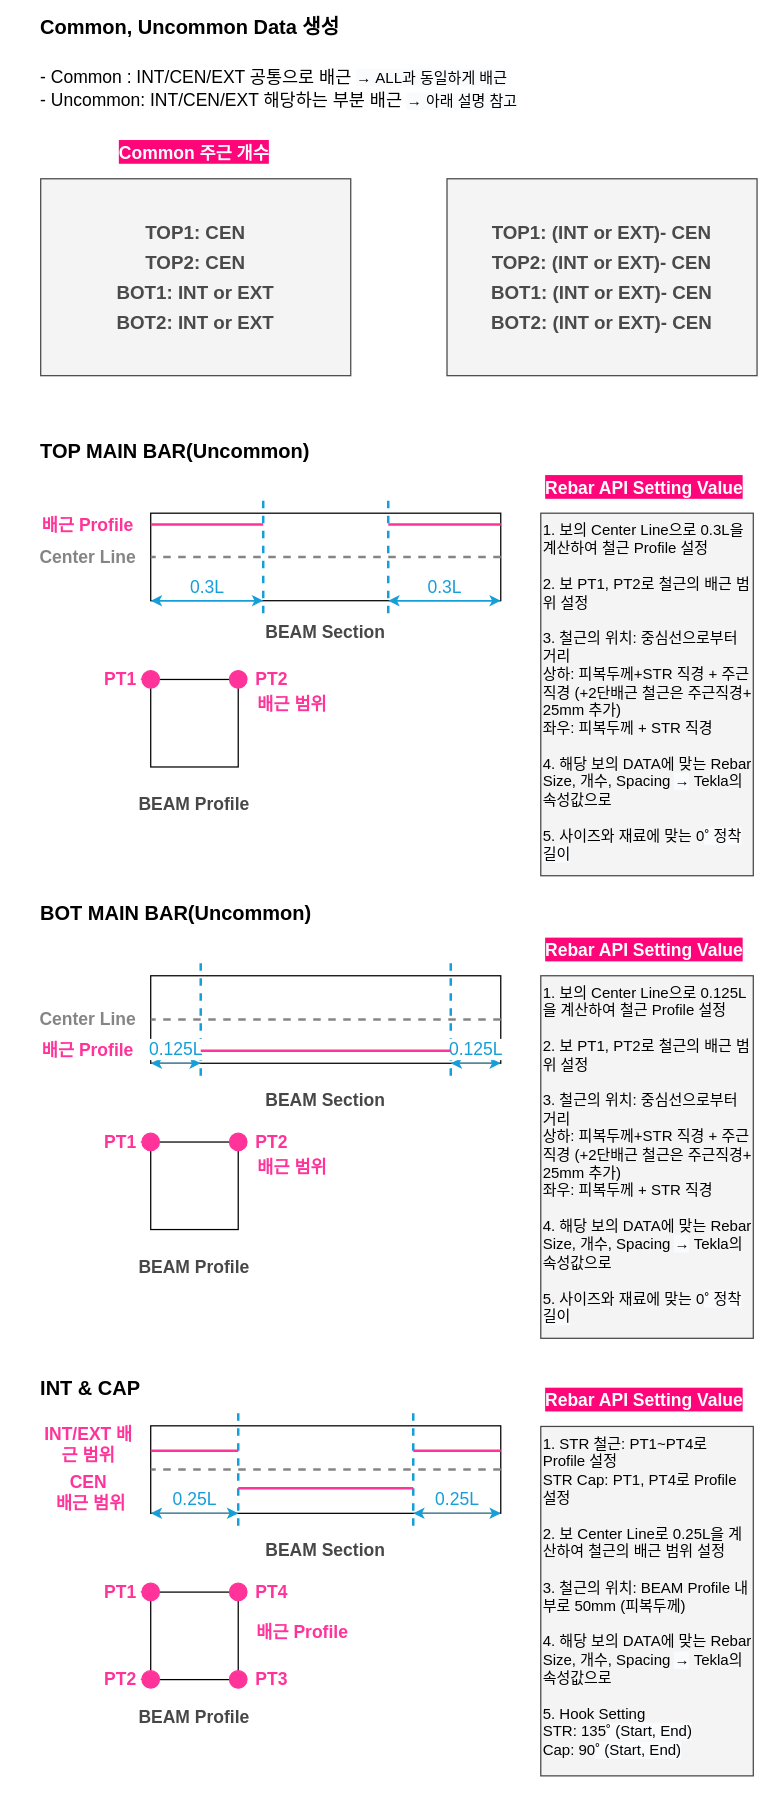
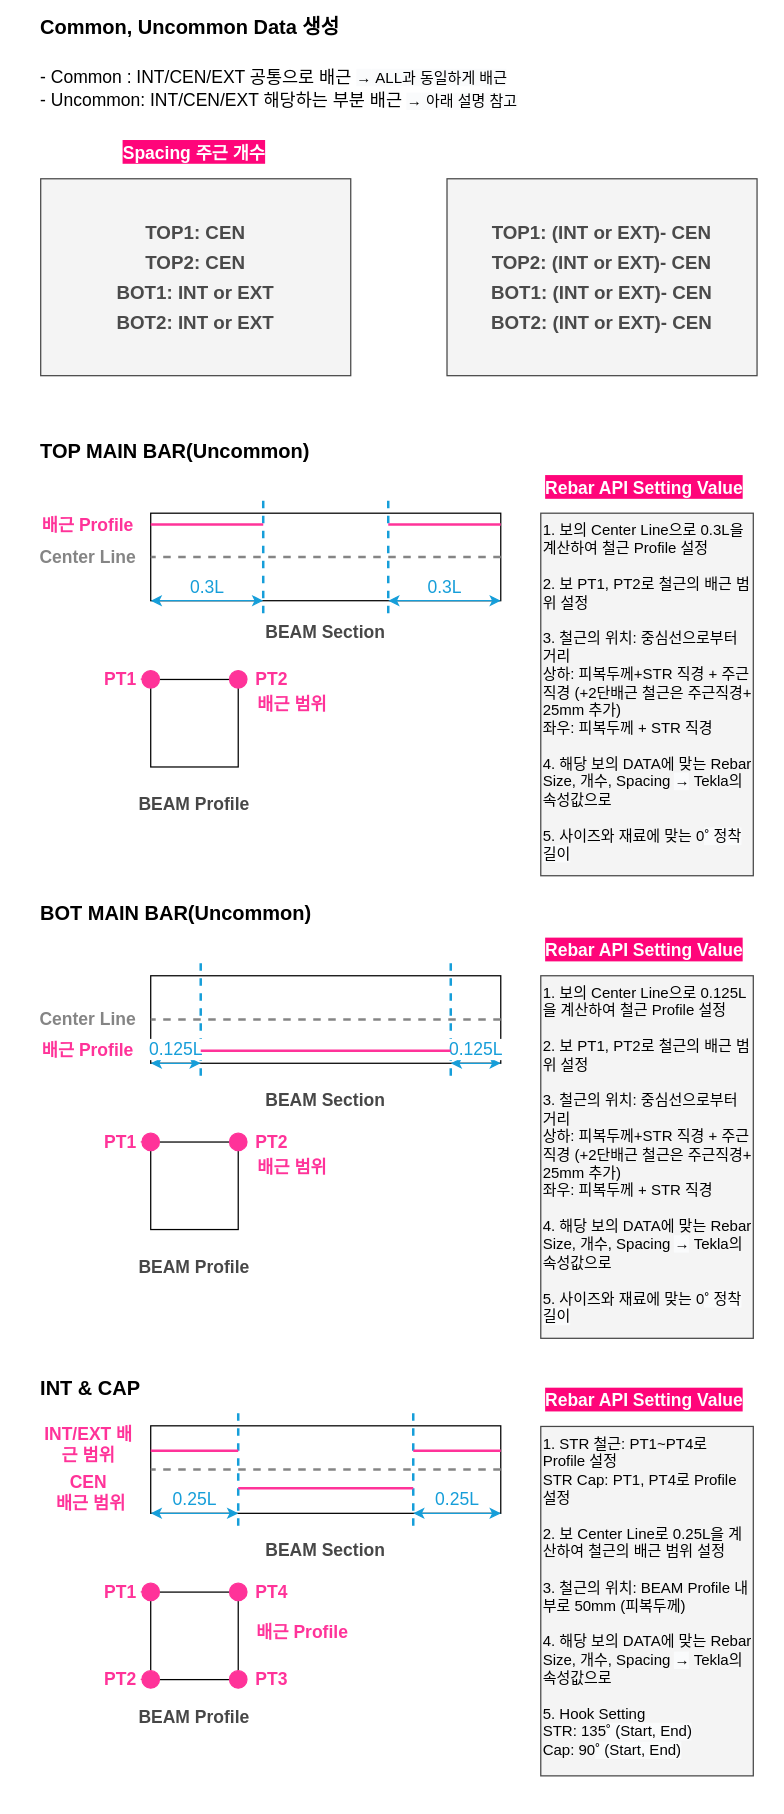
node "Common 주근 개수": label "Common 주근 개수" -> "Spacing 주근 개수"
